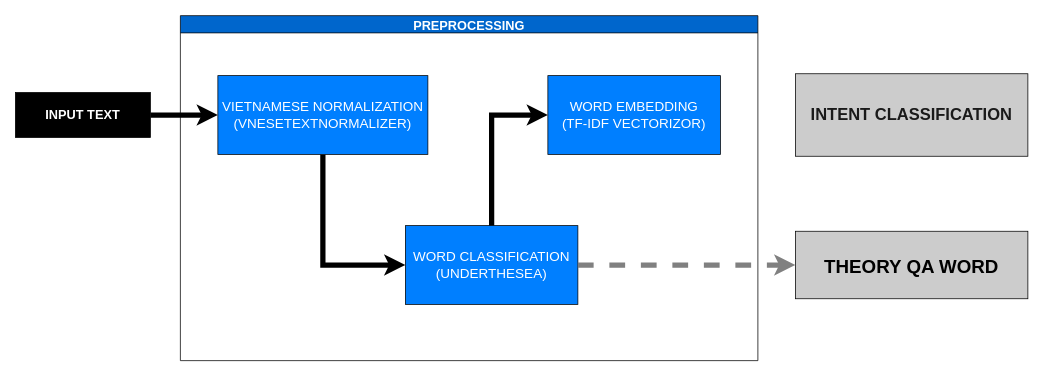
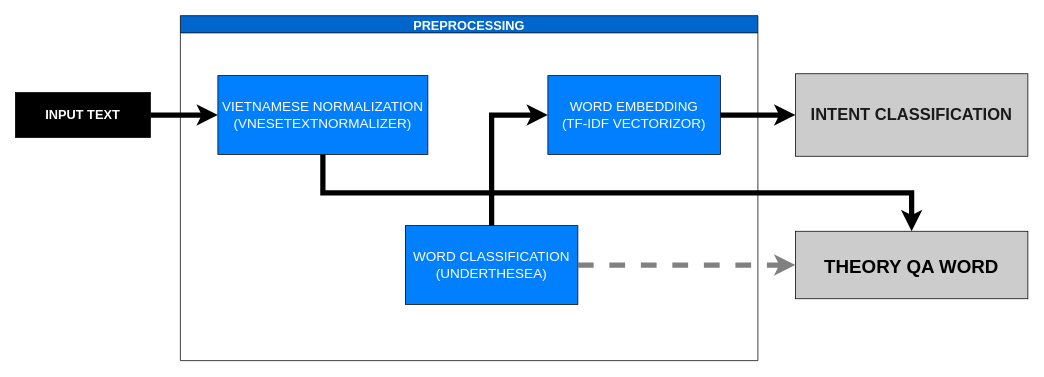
edge "WORD EMBEDDING (TF-IDF VECTORIZOR)" -> "INTENT CLASSIFICATION": added
edge "VIETNAMESE NORMALIZATION (VNESETEXTNORMALIZER)" -> "WORD CLASSIFICATION (UNDERTHESEA)": now "VIETNAMESE NORMALIZATION (VNESETEXTNORMALIZER)" -> "THEORY QA WORD"
